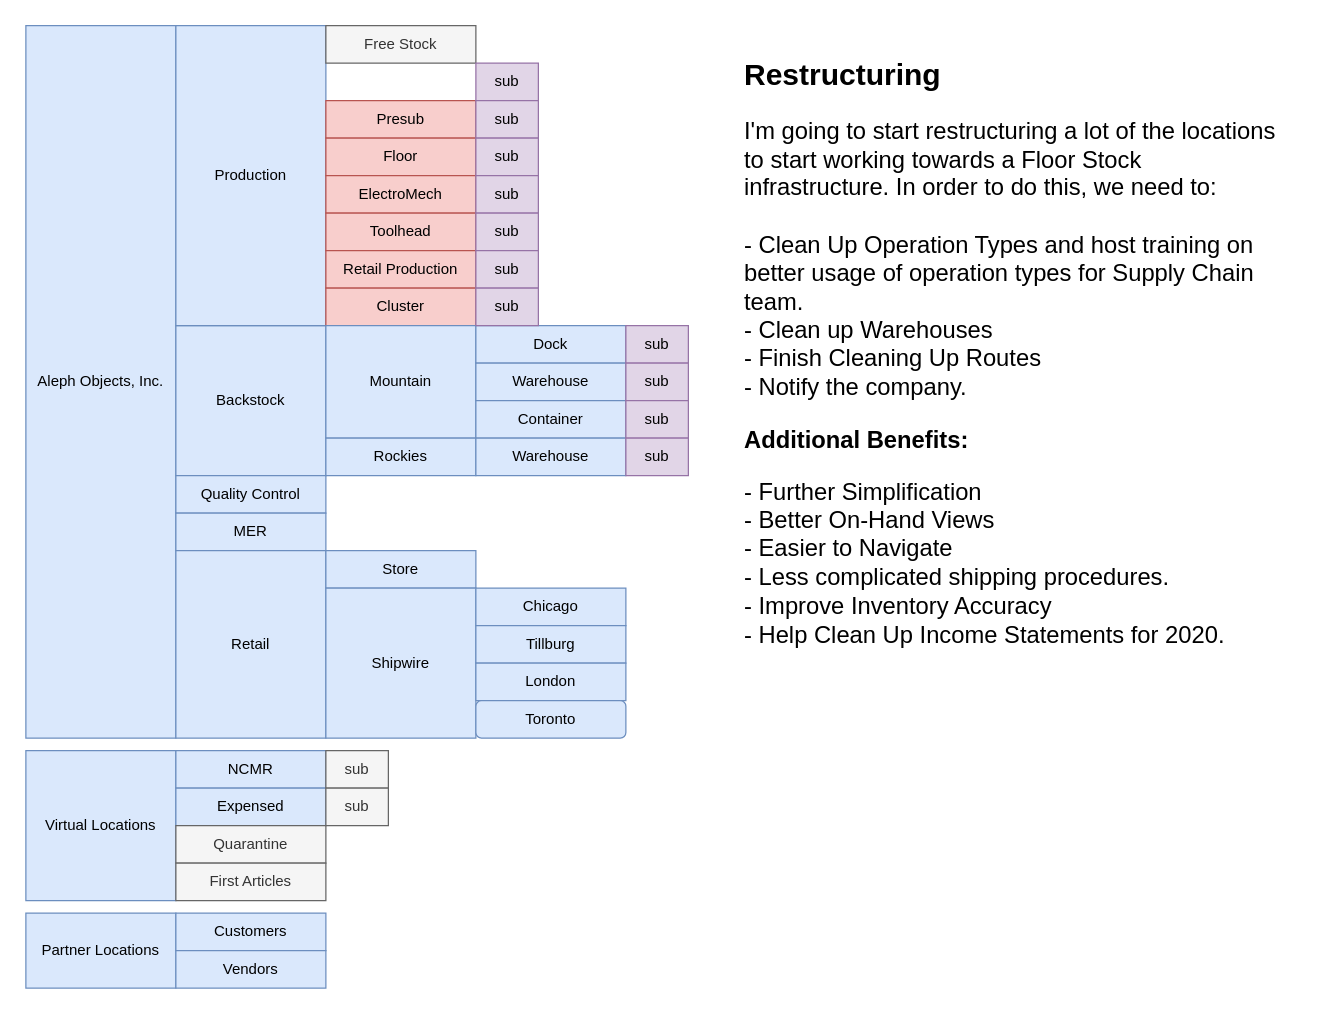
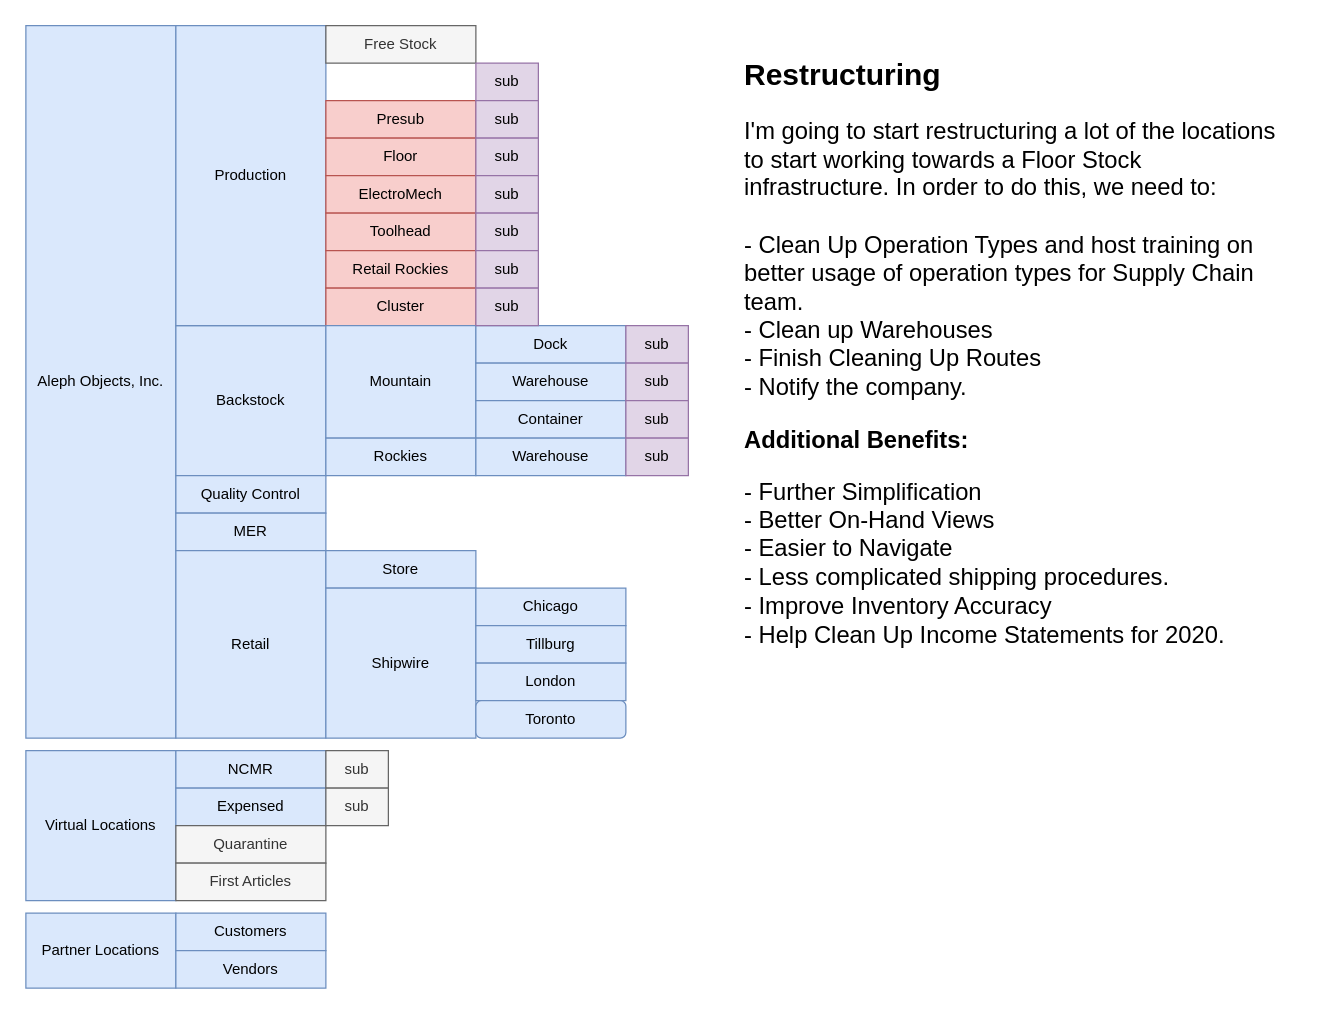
node "Retail Production": label "Retail Production" -> "Retail Rockies"
